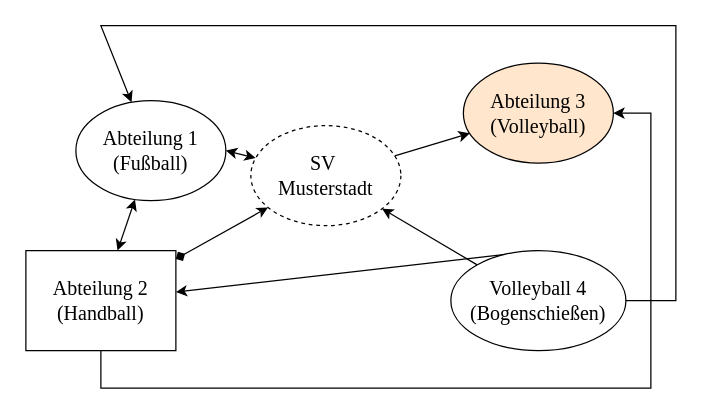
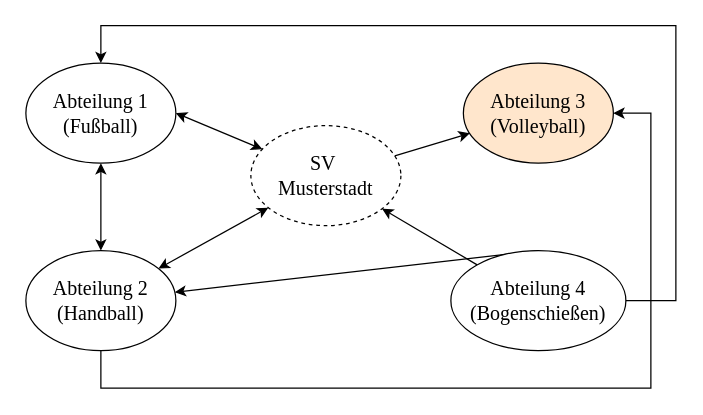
node "Abteilung 1 (Fußball)": moved (151, 151) -> (101, 113)
edge "SV Musterstadt" -- "Abteilung 2 (Handball)": arrowhead diamond -> classic
node "Abteilung 2 (Handball)": shape rectangle -> ellipse
node "Volleyball 4 (Bogenschießen)": label "Volleyball 4 (Bogenschießen)" -> "Abteilung 4 (Bogenschießen)"
